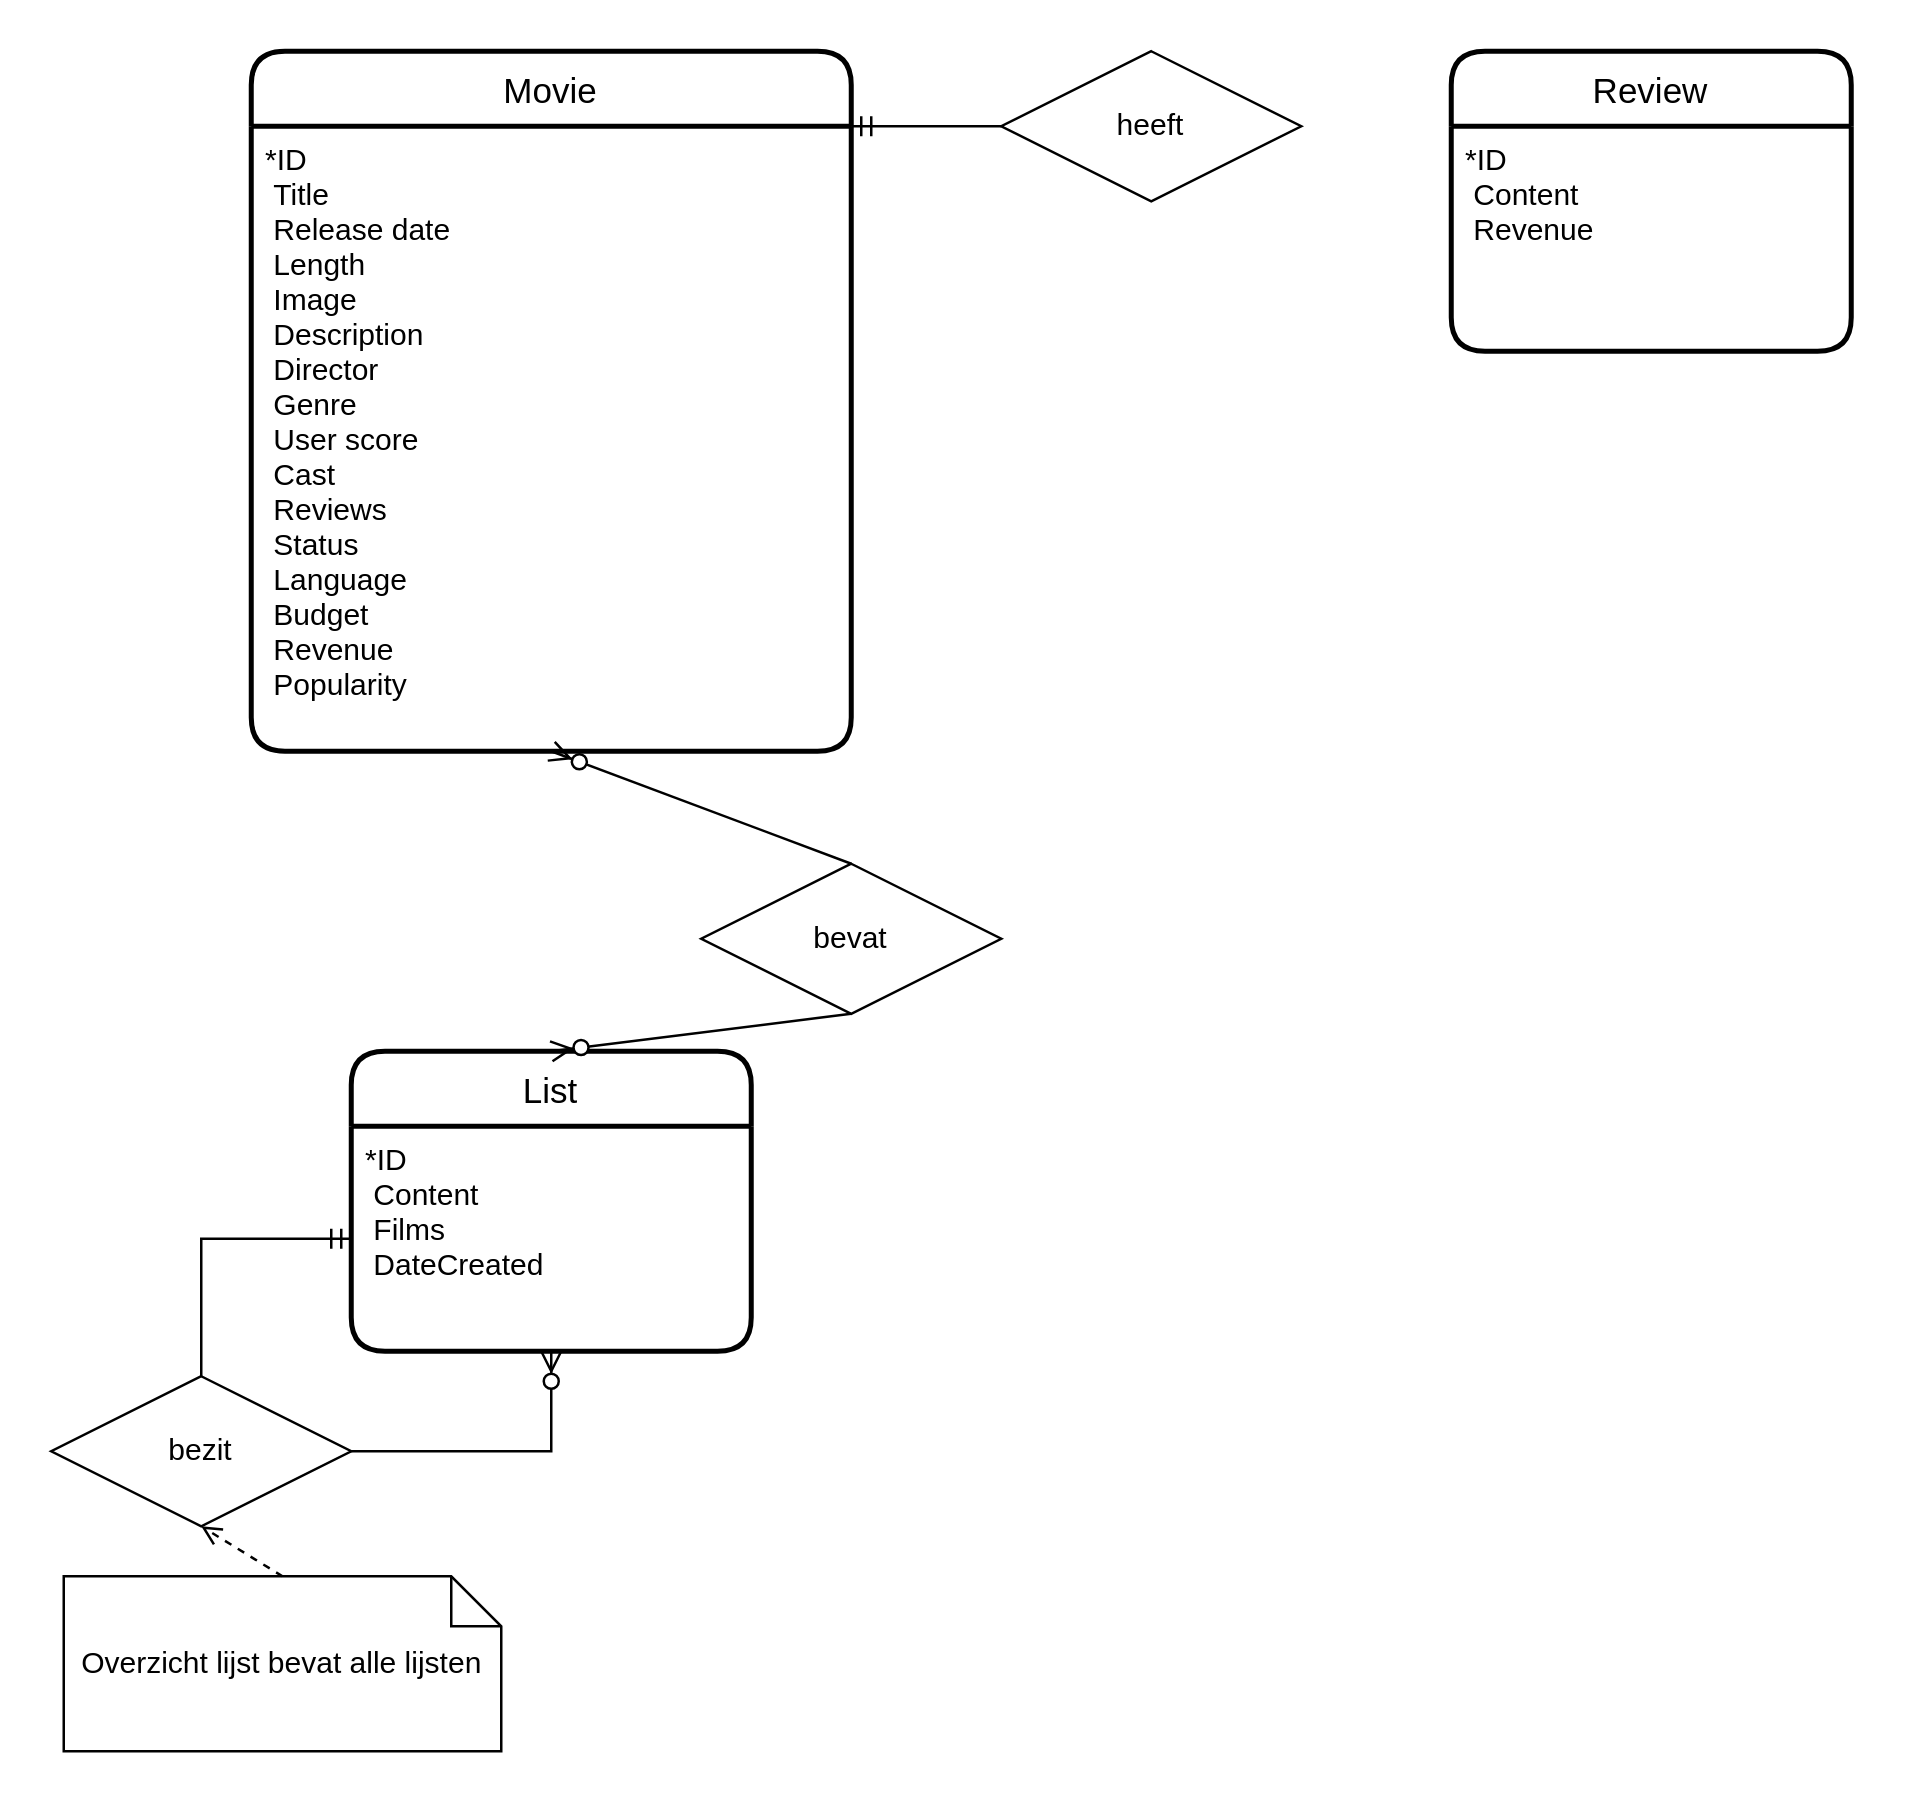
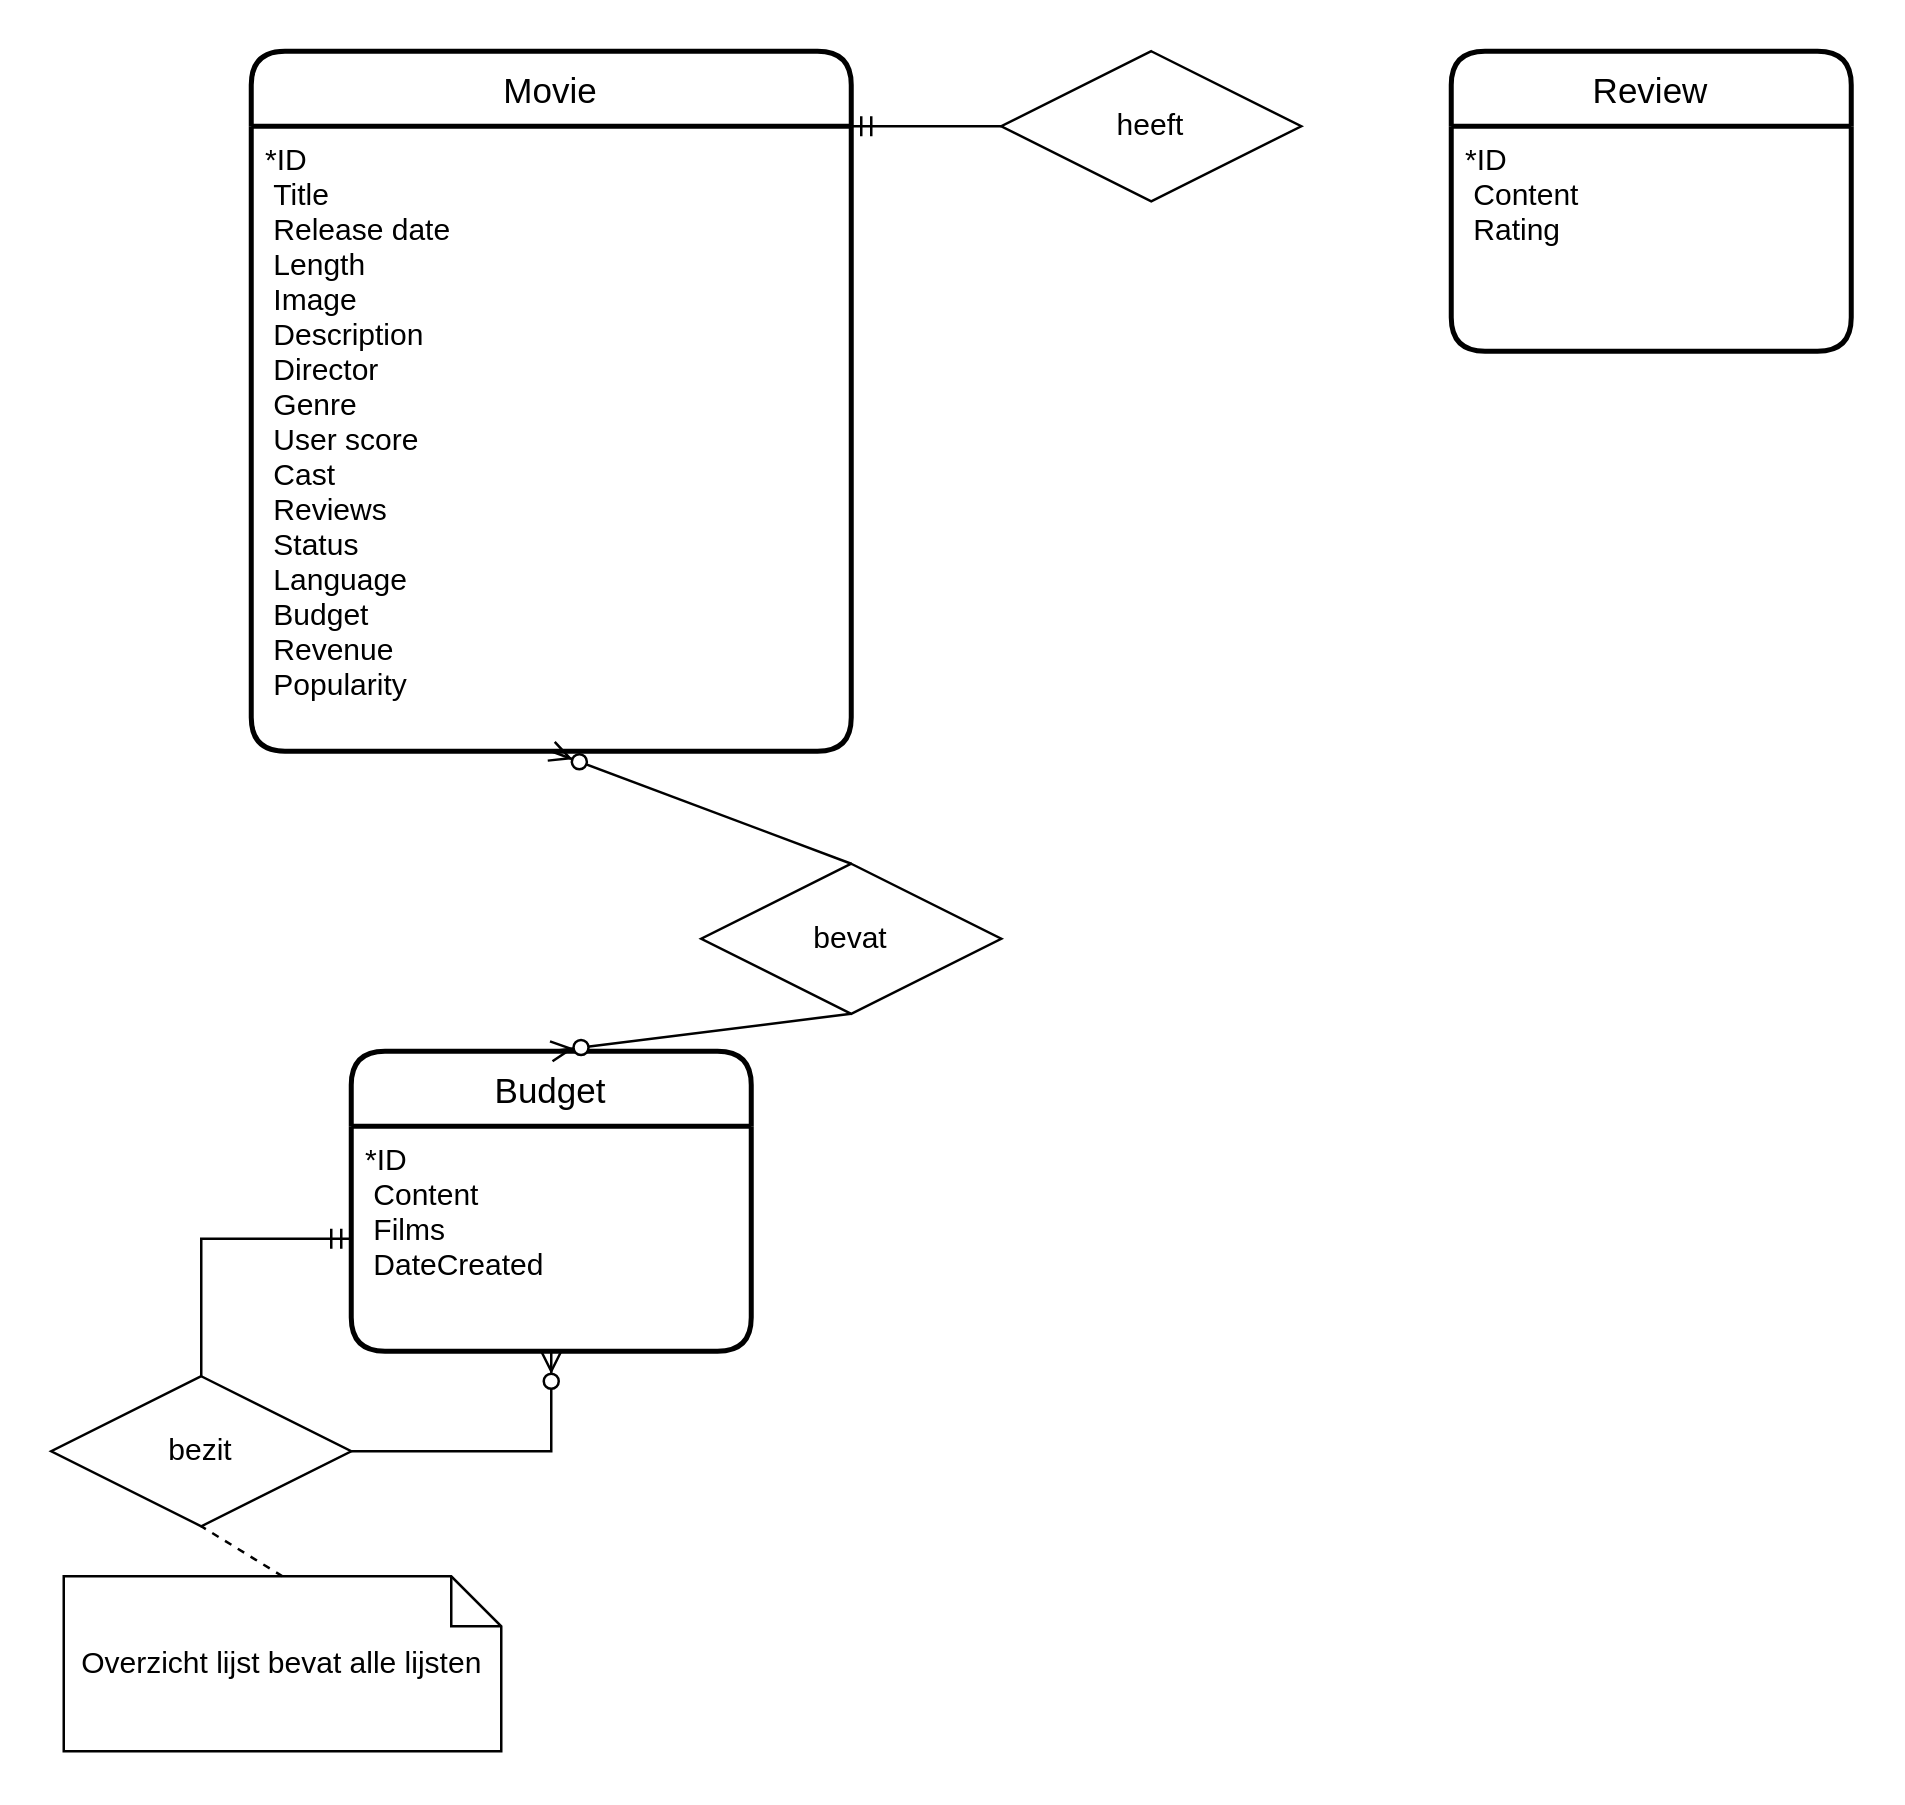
node "*ID Content Revenue": label "*ID Content Revenue" -> "*ID Content Rating"
node "List": label "List" -> "Budget"
edge "Overzicht lijst bevat alle lijsten" -> "bezit": arrowhead open -> none
